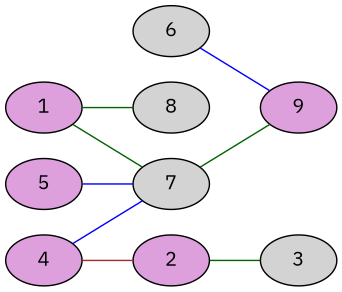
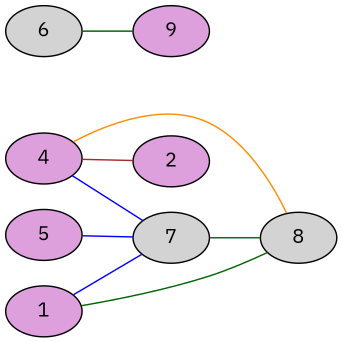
edge "6" -- "9": color blue -> darkgreen
edge "4" -- "8": added
edge "1" -- "7": color darkgreen -> blue
edge "9" -- "7": now "8" -- "7"
node "3": removed
